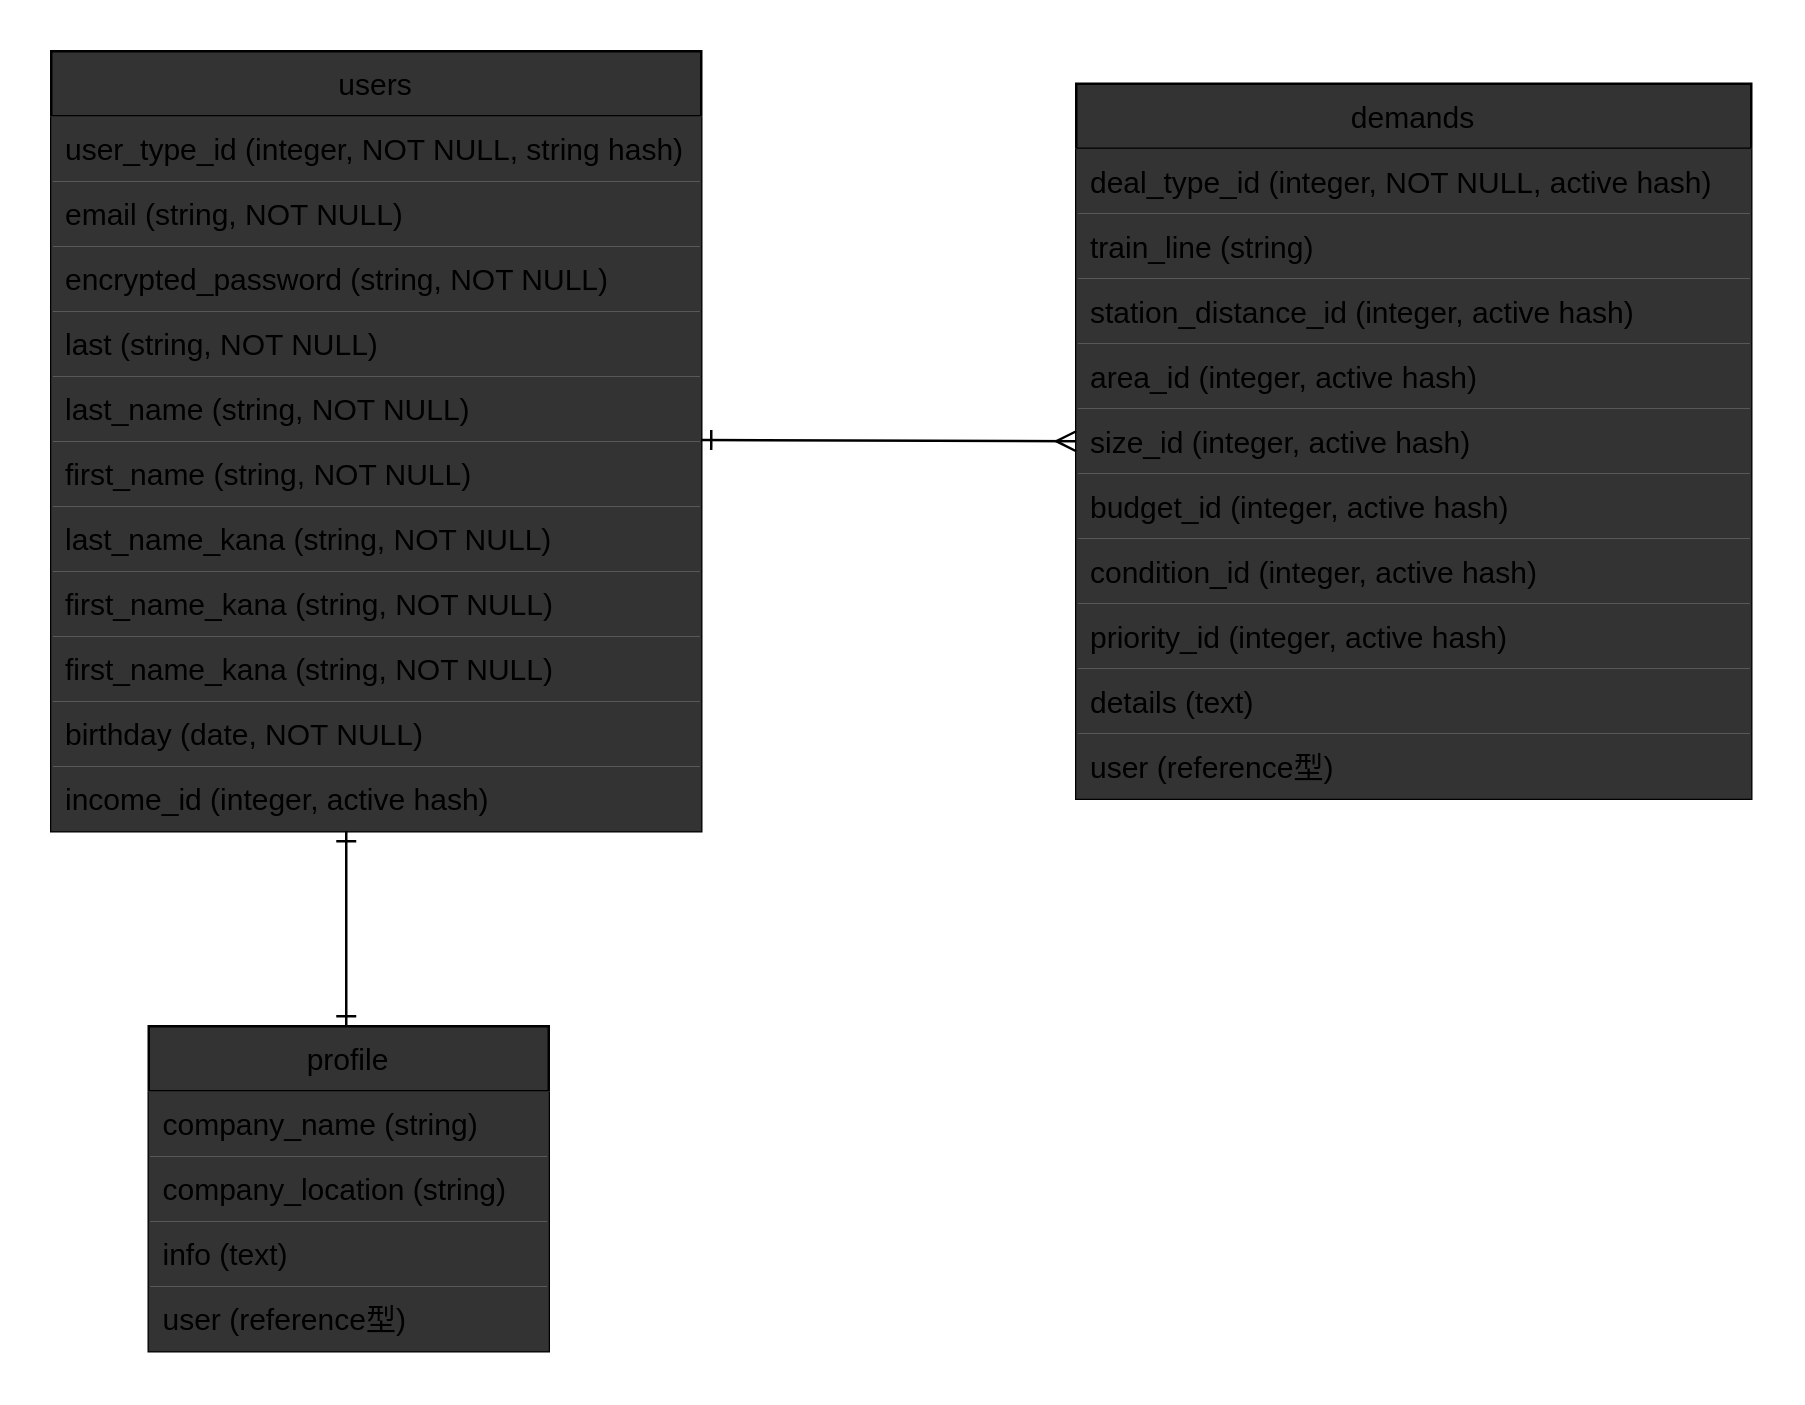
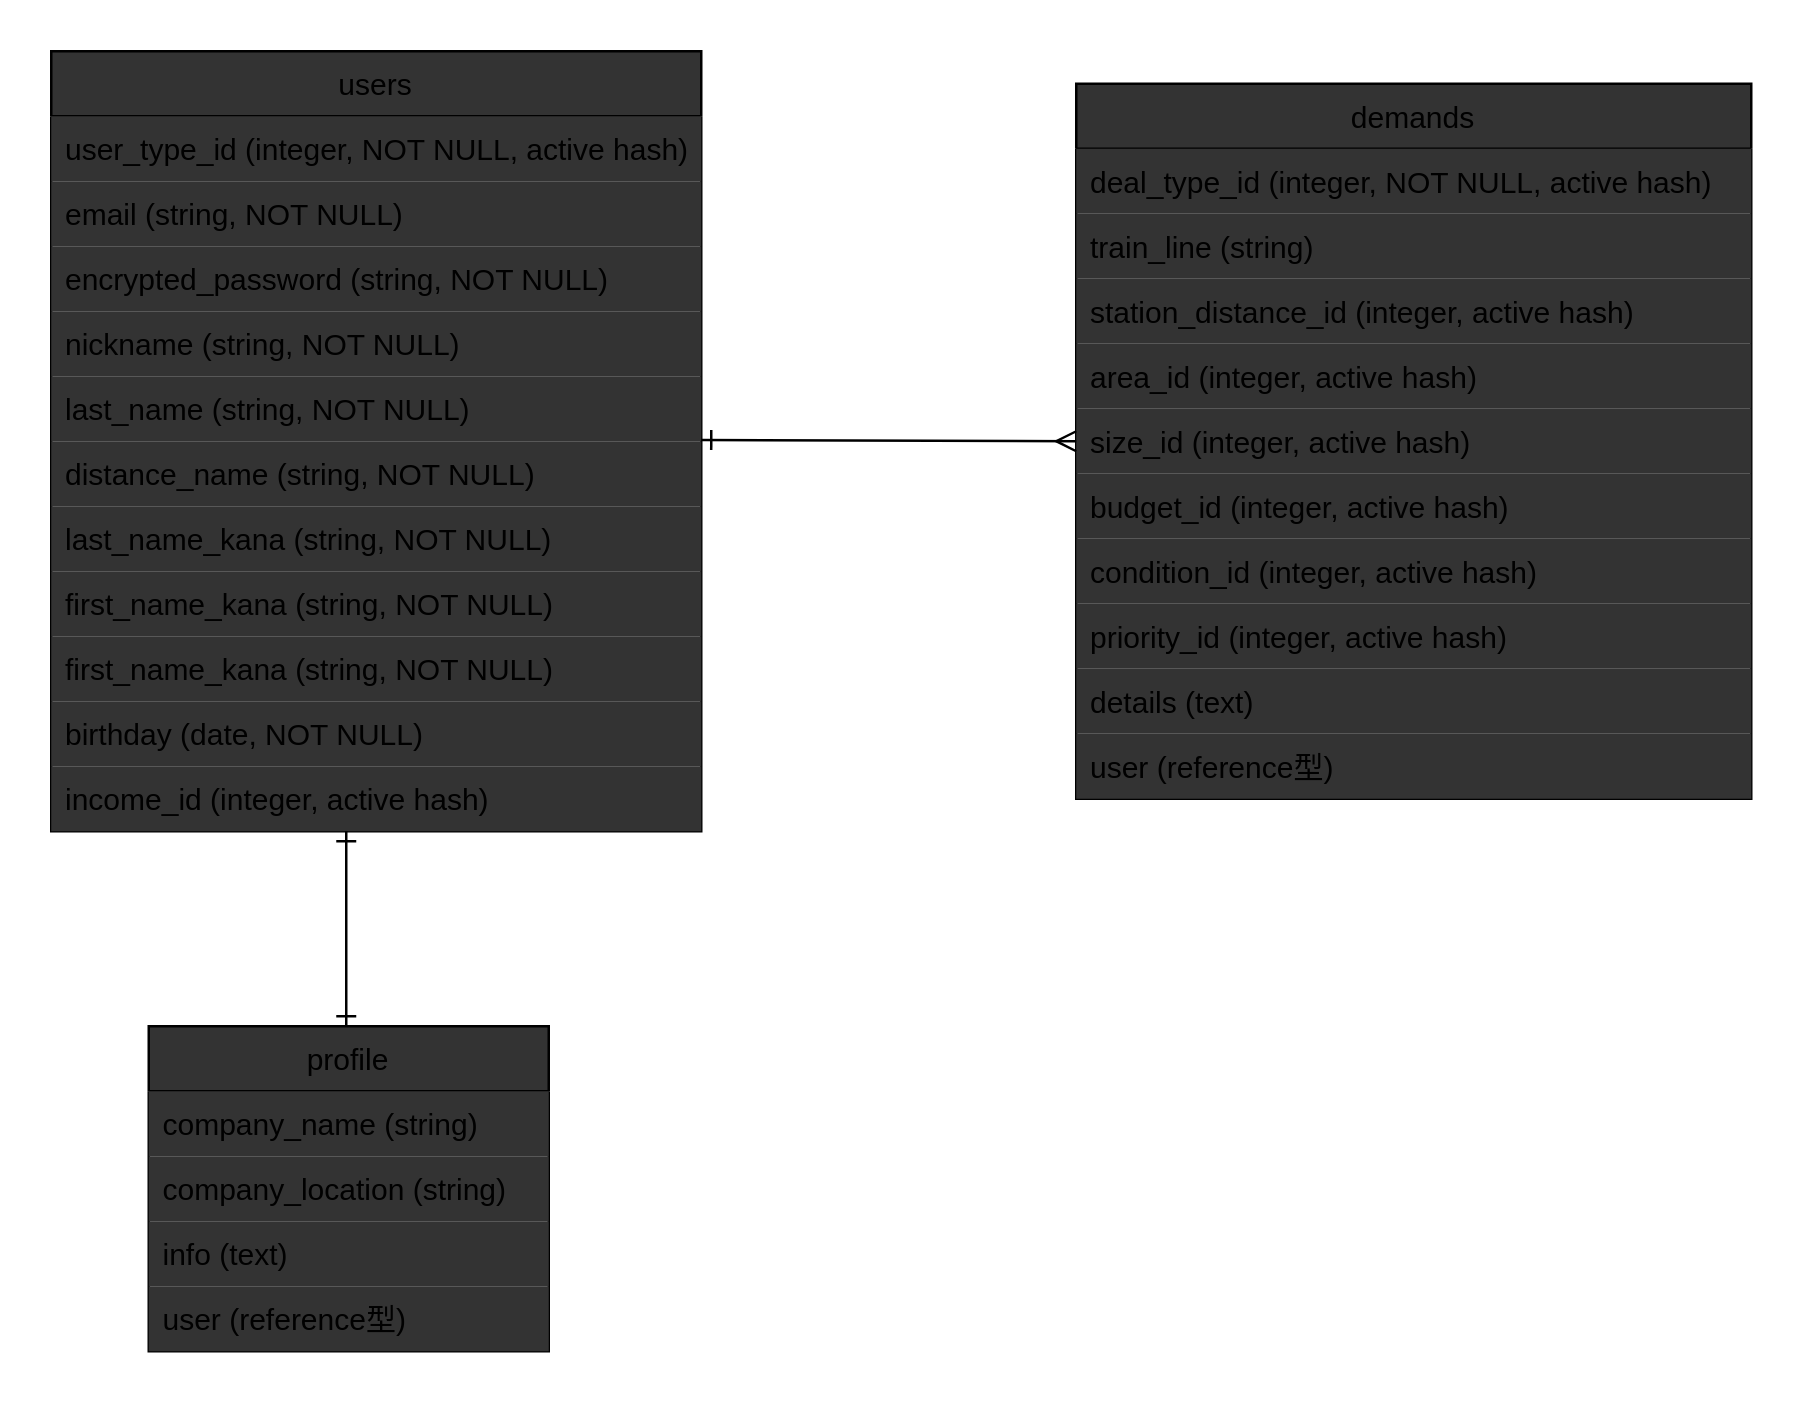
node "user_type_id (integer, NOT NULL, string hash)": label "user_type_id (integer, NOT NULL, string hash)" -> "user_type_id (integer, NOT NULL, active hash)"
node "last (string, NOT NULL)": label "last (string, NOT NULL)" -> "nickname (string, NOT NULL)"
node "first_name (string, NOT NULL)": label "first_name (string, NOT NULL)" -> "distance_name (string, NOT NULL)"
